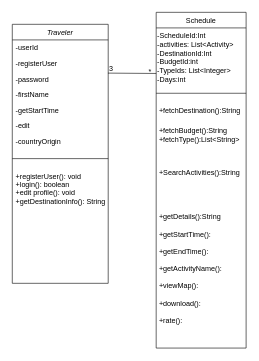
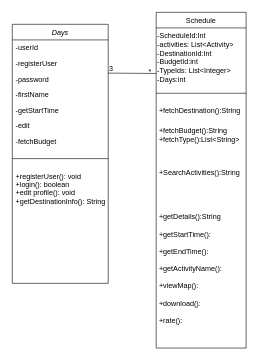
node "Traveler": label "Traveler" -> "Days"
node "-countryOrigin": label "-countryOrigin" -> "-fetchBudget"
